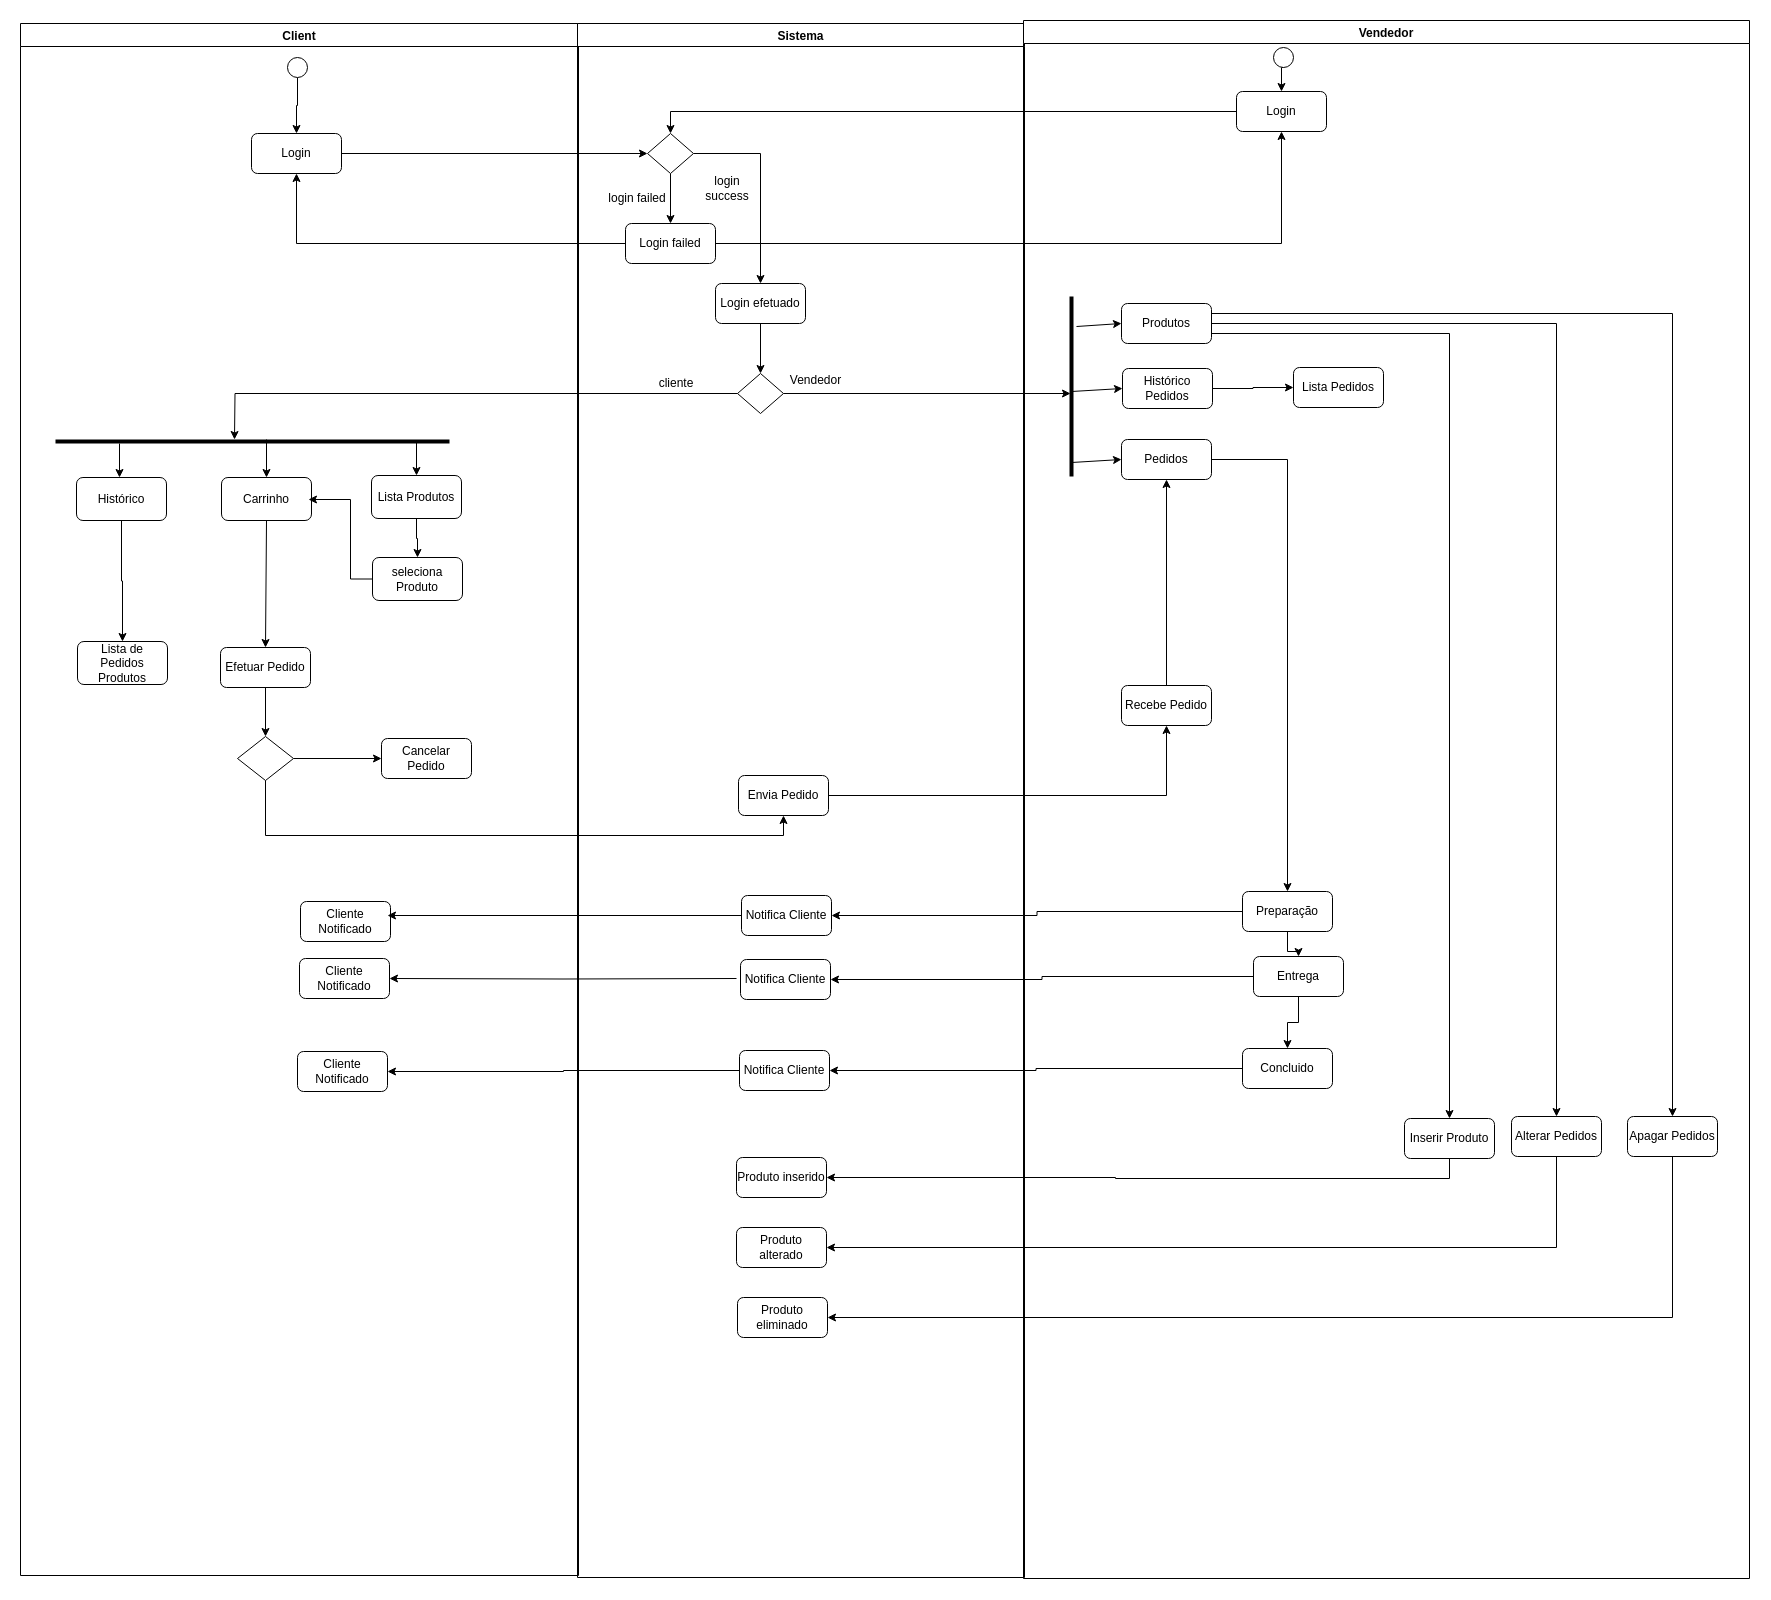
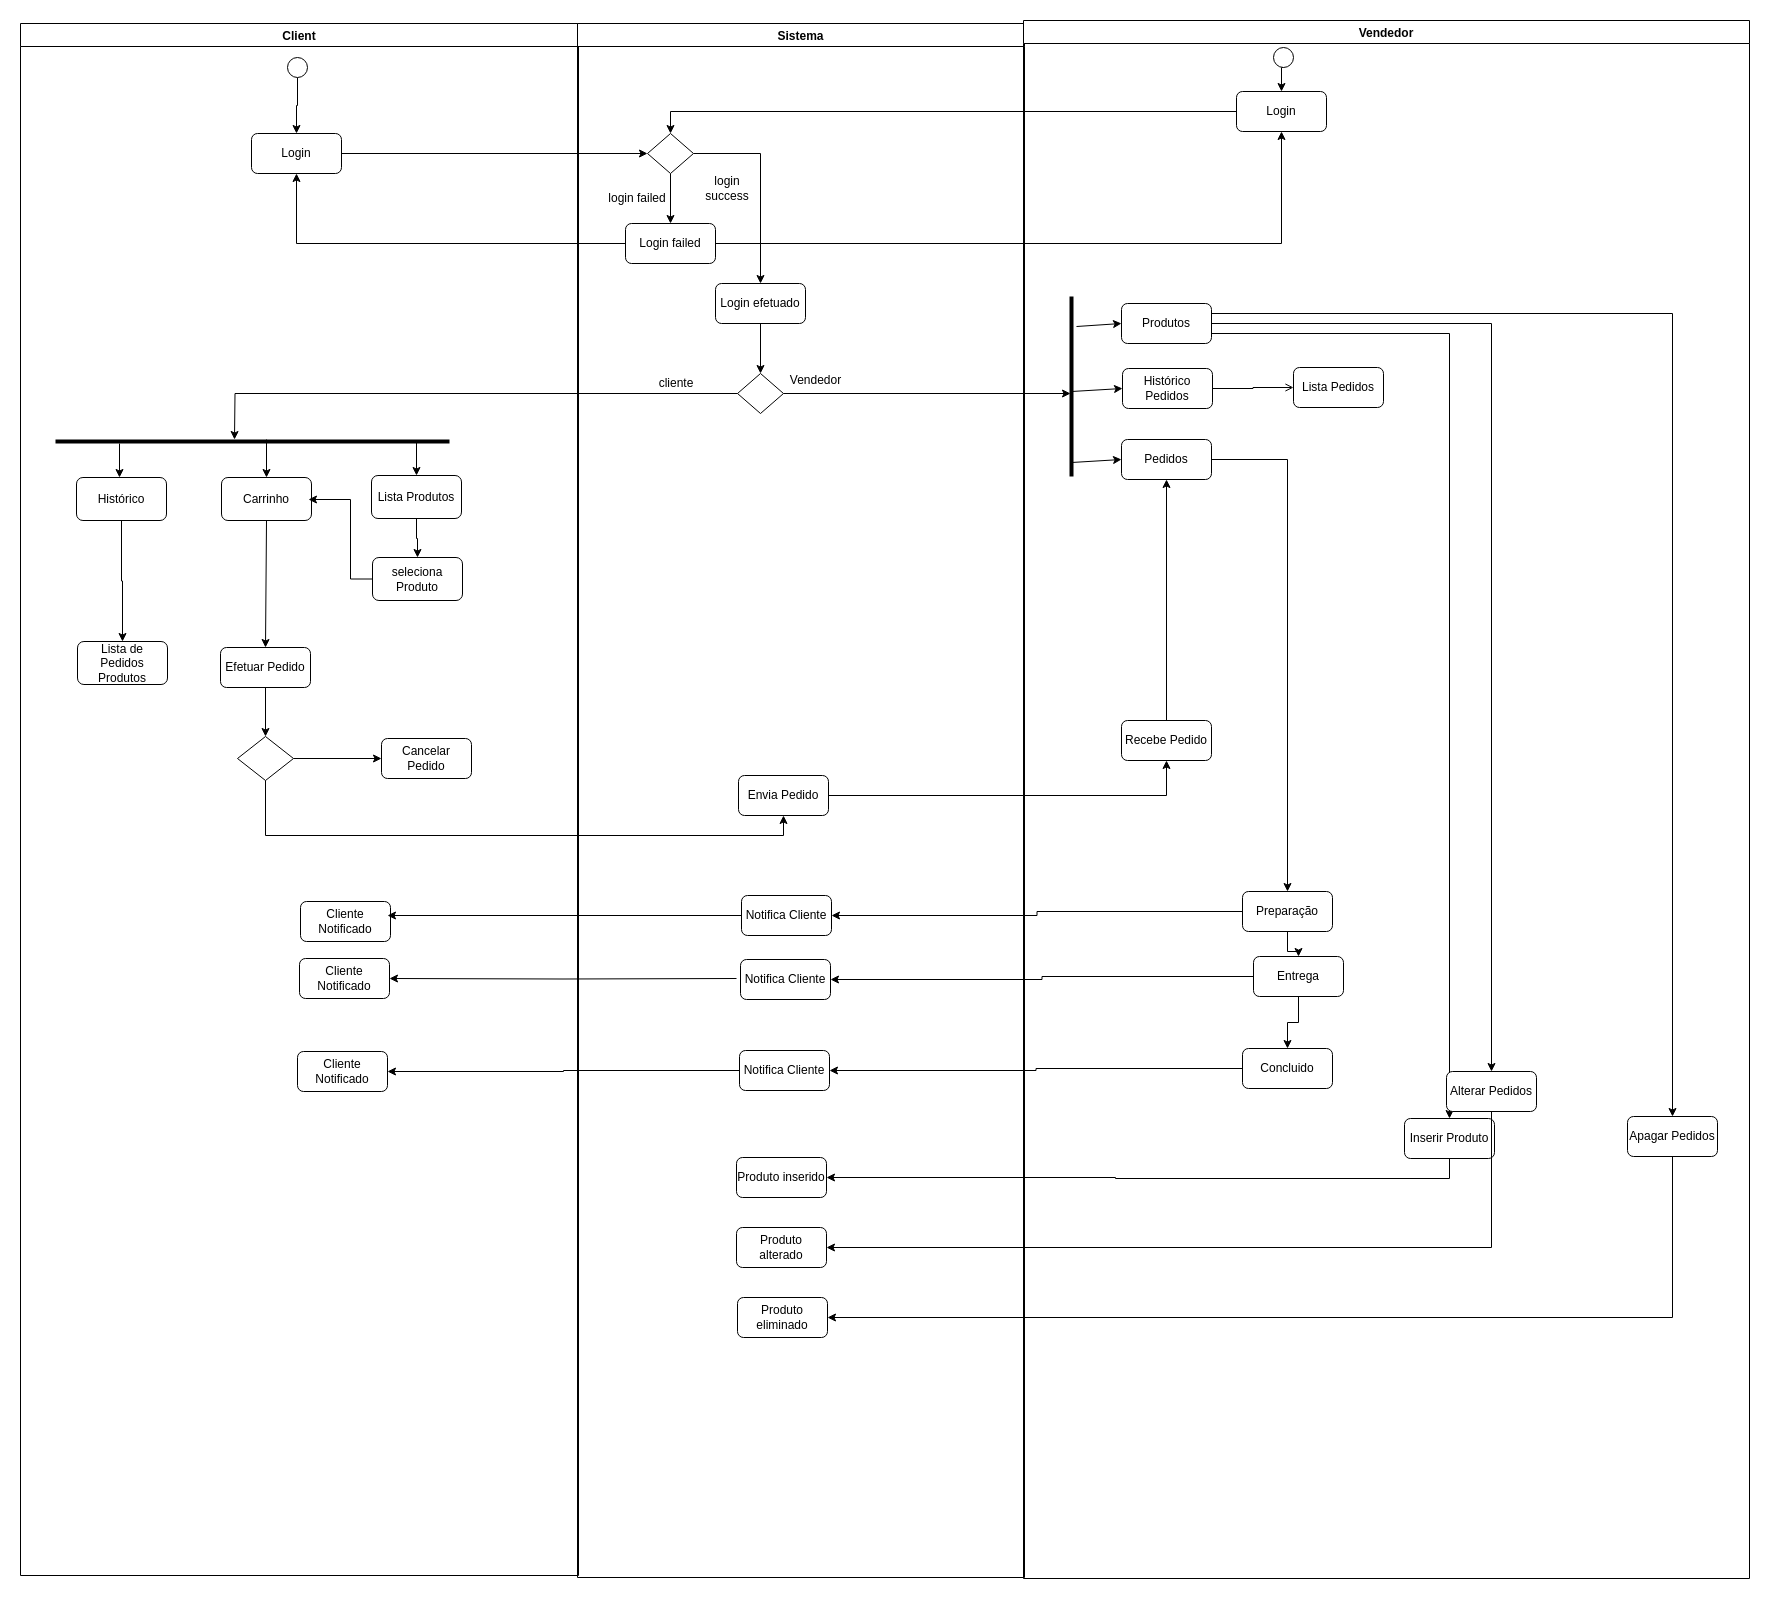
edge "Histórico Pedidos" -> "Lista Pedidos": arrowhead classic -> open
node "Recebe Pedido": moved (1167, 706) -> (1167, 741)
node "Alterar Pedidos": moved (1557, 1137) -> (1492, 1092)
